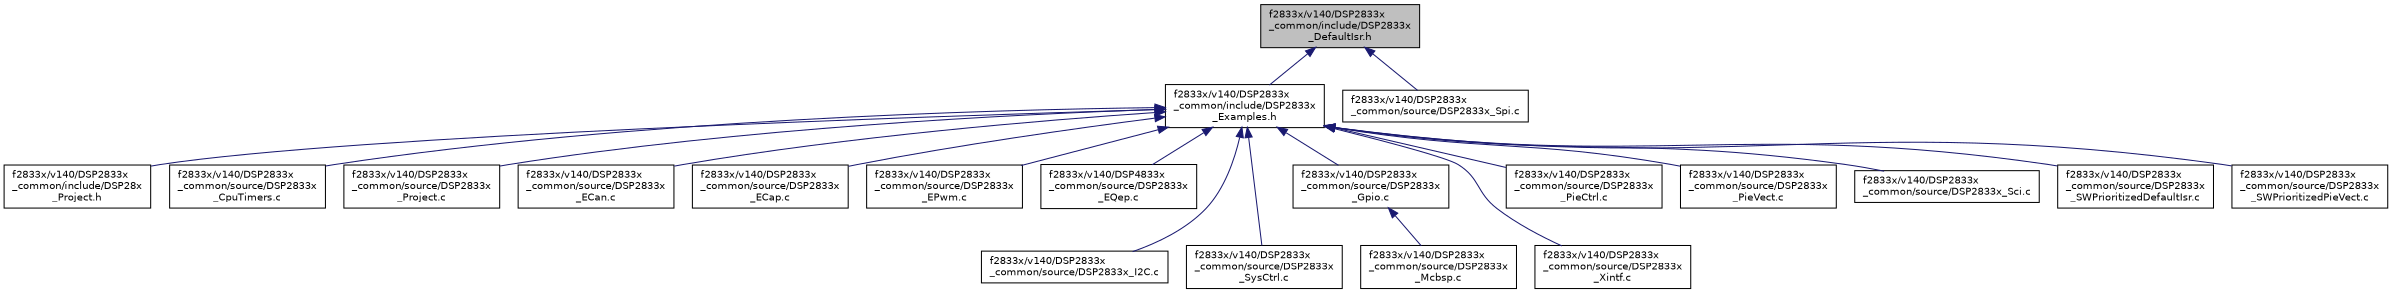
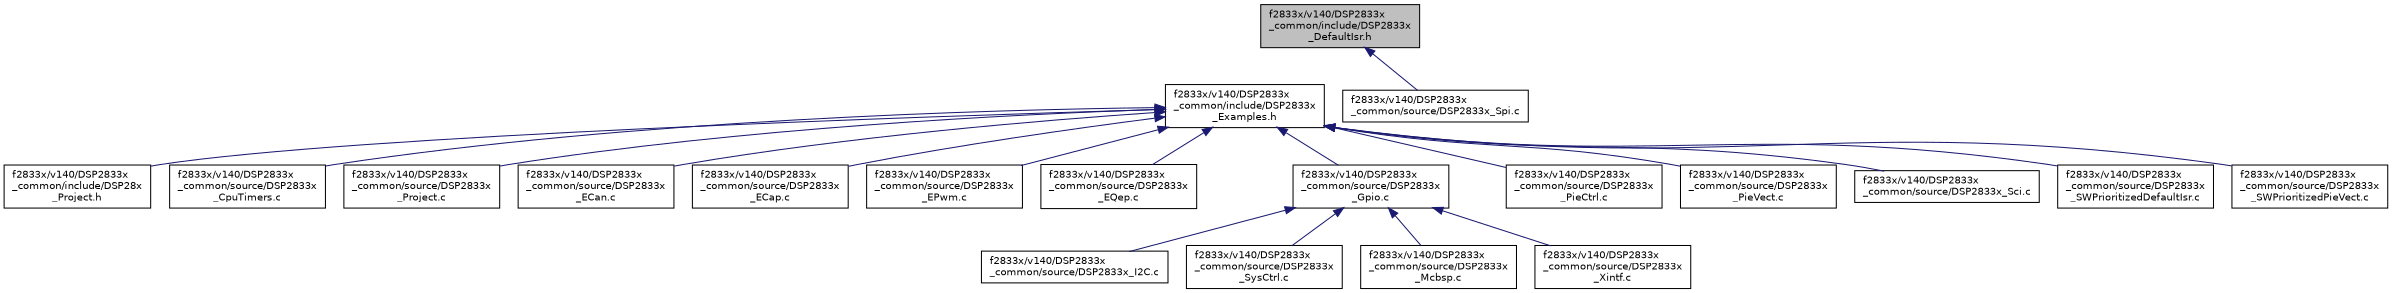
edge "f2833x/v140/DSP2833x _common/include/DSP2833x _Examples.h" -> "f2833x/v140/DSP2833x _common/include/DSP2833x _DefaultIsr.h": removed
edge "f2833x/v140/DSP2833x _common/source/DSP2833x _Xintf.c" -> "f2833x/v140/DSP2833x _common/include/DSP2833x _Examples.h": now "f2833x/v140/DSP2833x _common/source/DSP2833x _Xintf.c" -> "f2833x/v140/DSP2833x _common/source/DSP2833x _Gpio.c"
node "f2833x/v140/DSP4833x _common/source/DSP2833x _EQep.c": label "f2833x/v140/DSP4833x _common/source/DSP2833x _EQep.c" -> "f2833x/v140/DSP2833x _common/source/DSP2833x _EQep.c"
edge "f2833x/v140/DSP2833x _common/source/DSP2833x _SysCtrl.c" -> "f2833x/v140/DSP2833x _common/include/DSP2833x _Examples.h": now "f2833x/v140/DSP2833x _common/source/DSP2833x _SysCtrl.c" -> "f2833x/v140/DSP2833x _common/source/DSP2833x _Gpio.c"
edge "f2833x/v140/DSP2833x _common/source/DSP2833x_I2C.c" -> "f2833x/v140/DSP2833x _common/include/DSP2833x _Examples.h": now "f2833x/v140/DSP2833x _common/source/DSP2833x_I2C.c" -> "f2833x/v140/DSP2833x _common/source/DSP2833x _Gpio.c"
